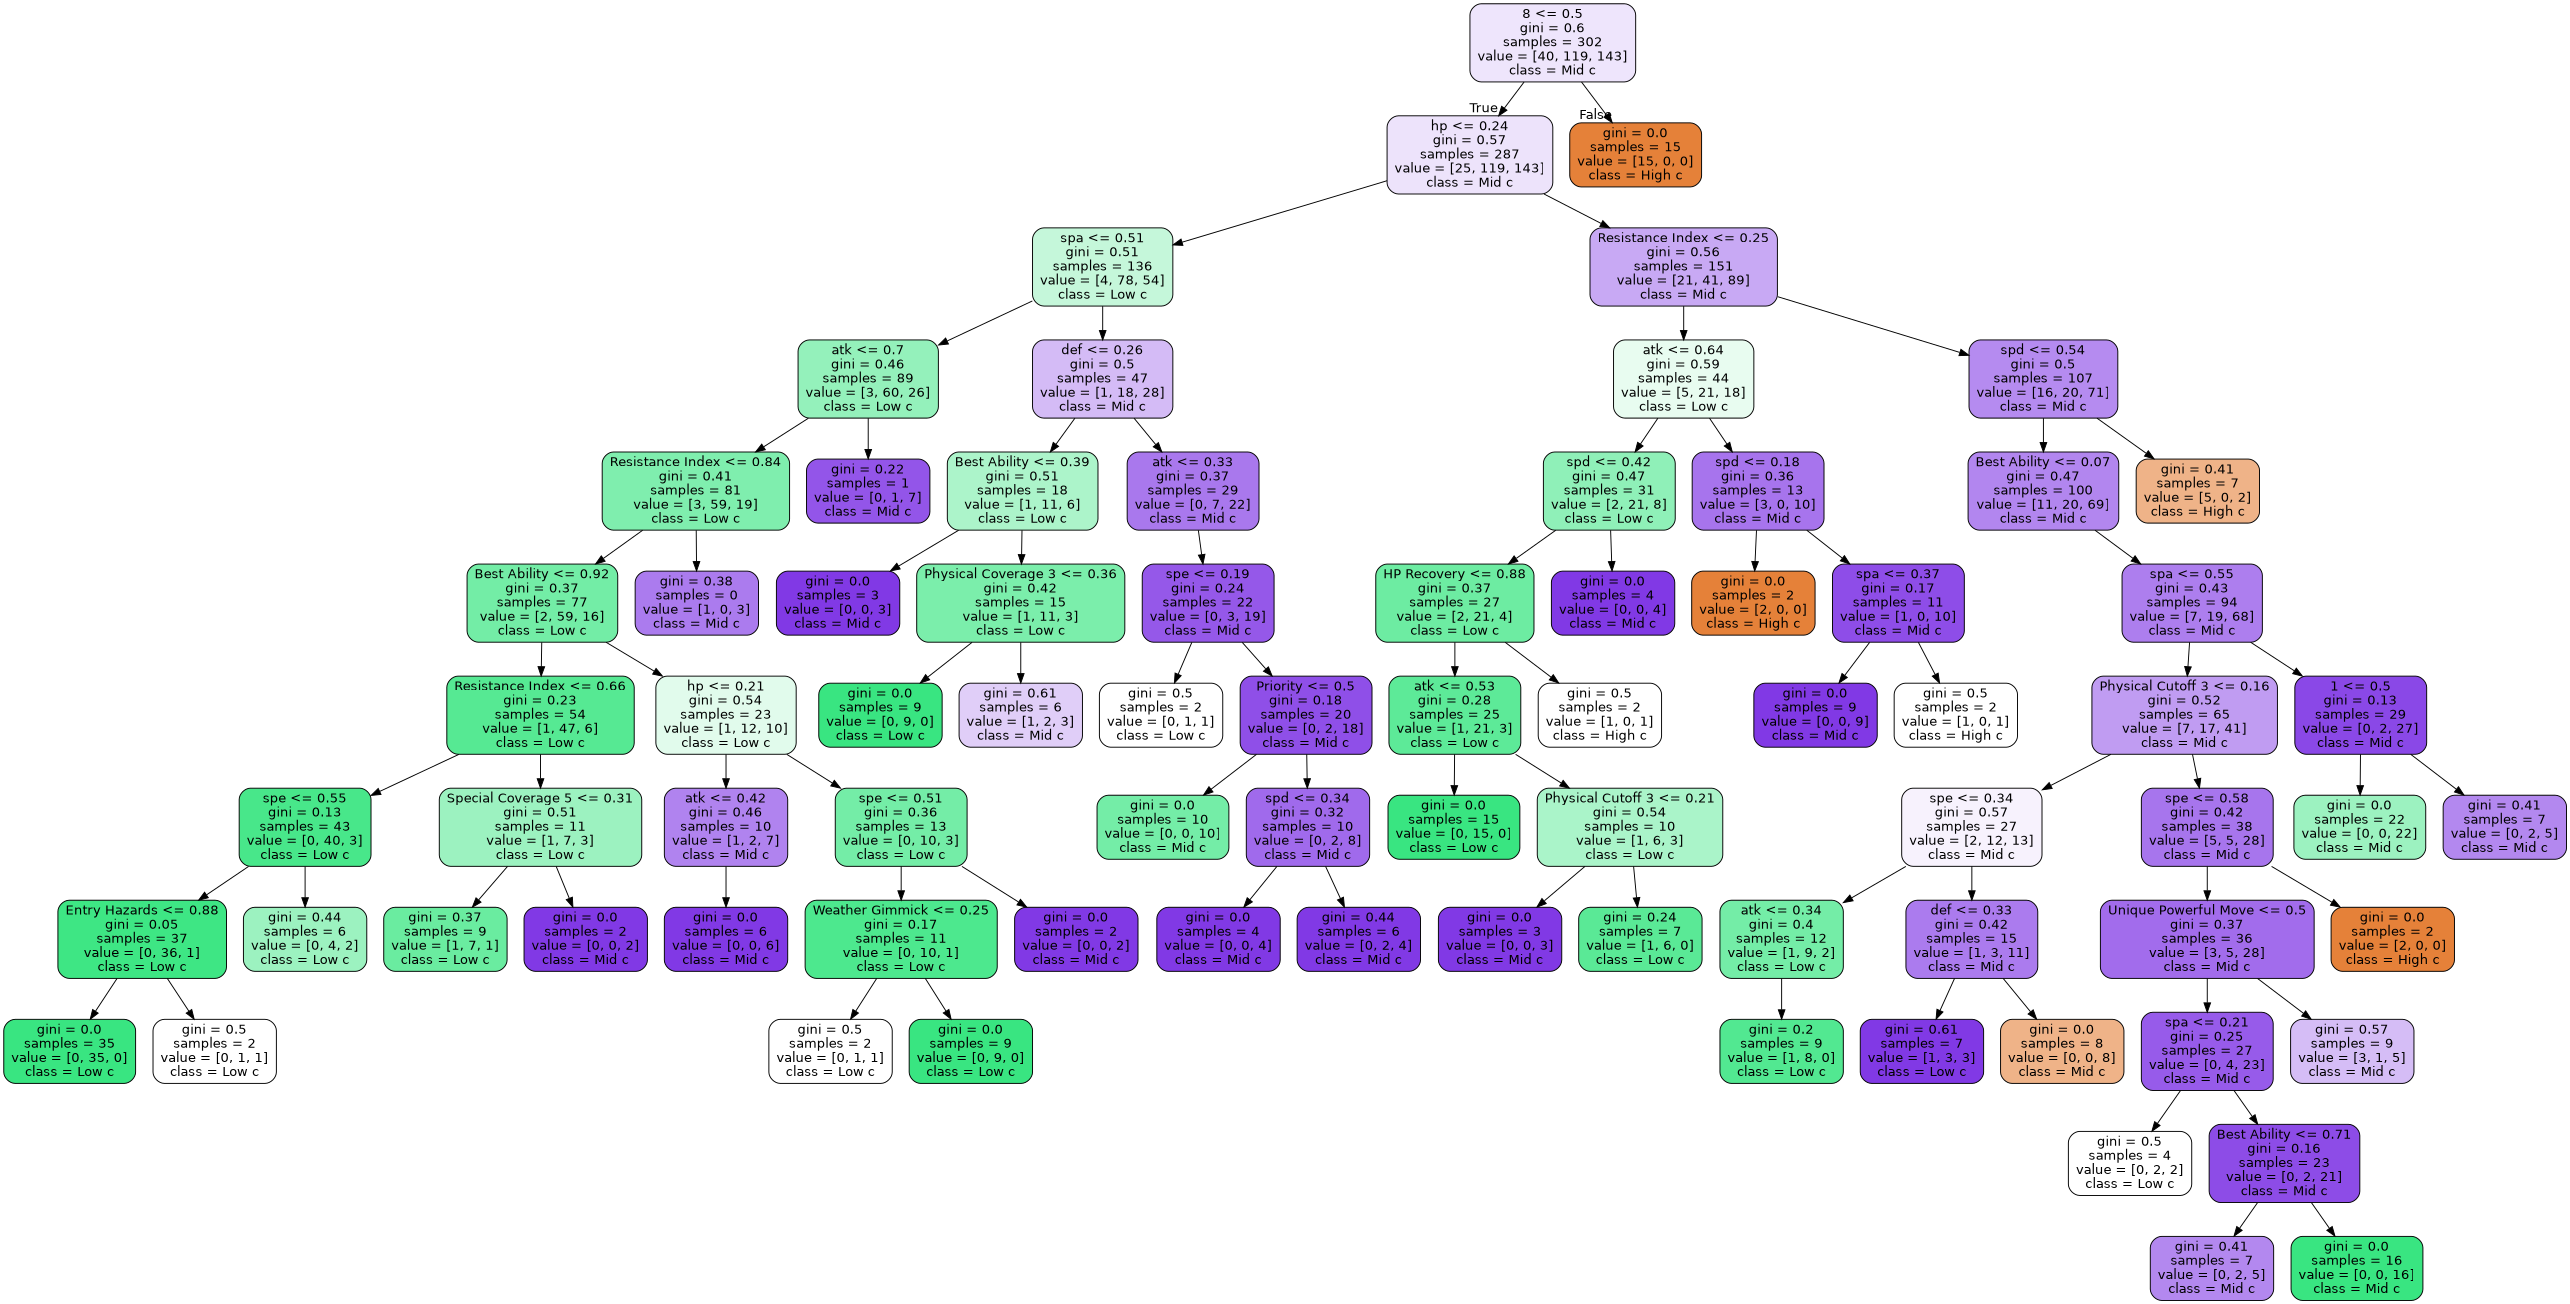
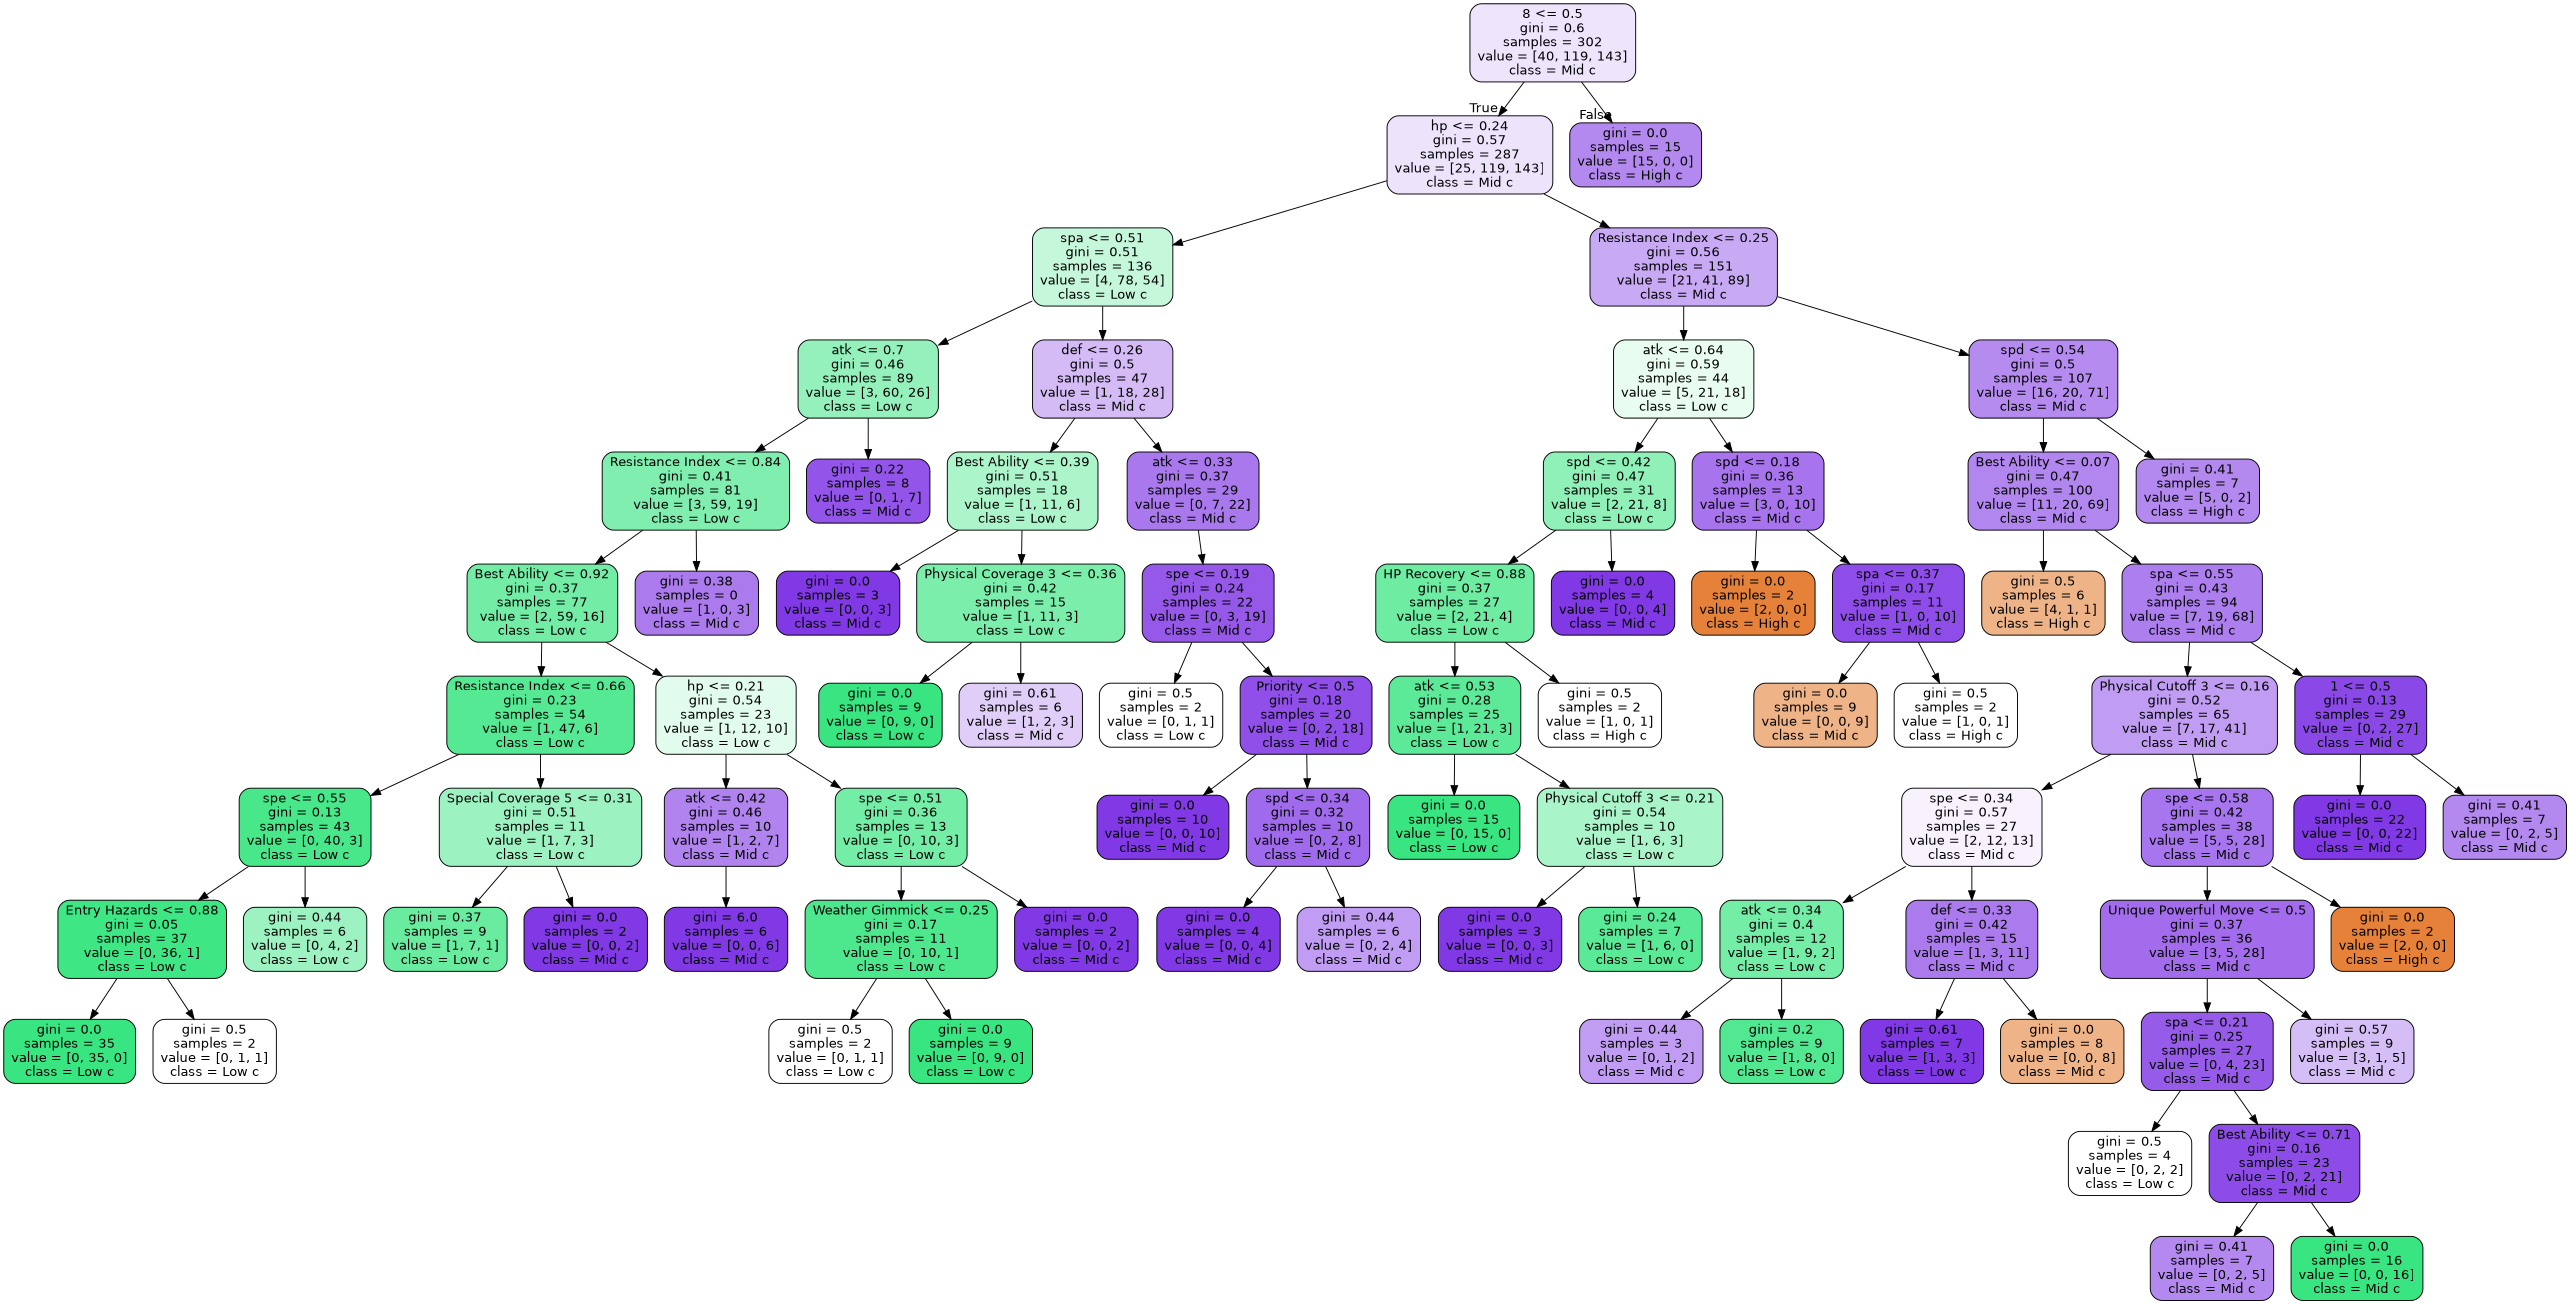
node "gini = 0.0 samples = 15 value = [15, 0, 0] class = High c": fillcolor #e58139 -> #b388ef
node "gini = 0.22 samples = 1 value = [0, 1, 7] class = Mid c": label "gini = 0.22 samples = 1 value = [0, 1, 7] class = Mid c" -> "gini = 0.22 samples = 8 value = [0, 1, 7] class = Mid c"
node "gini = 0.41 samples = 7 value = [5, 0, 2] class = High c": fillcolor #efb388 -> #b388ef
node "gini = 0.5 samples = 6 value = [4, 1, 1] class = High c": added
node "gini = 0.0 samples = 9 value = [0, 0, 9] class = Mid c": fillcolor #8139e5 -> #efb388
node "gini = 0.0 samples = 10 value = [0, 0, 10] class = Mid c": fillcolor #74eda7 -> #8139e5
node "gini = 0.0 samples = 22 value = [0, 0, 22] class = Mid c": fillcolor #9cf2c0 -> #8139e5
node "gini = 0.0 samples = 6 value = [0, 0, 6] class = Mid c": label "gini = 0.0 samples = 6 value = [0, 0, 6] class = Mid c" -> "gini = 6.0 samples = 6 value = [0, 0, 6] class = Mid c"
node "gini = 0.44 samples = 6 value = [0, 2, 4] class = Mid c": fillcolor #8139e5 -> #c09cf2
node "gini = 0.44 samples = 3 value = [0, 1, 2] class = Mid c": added
